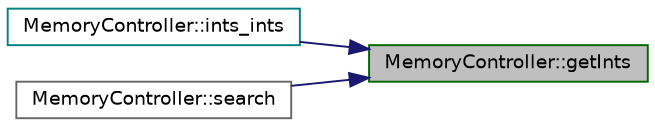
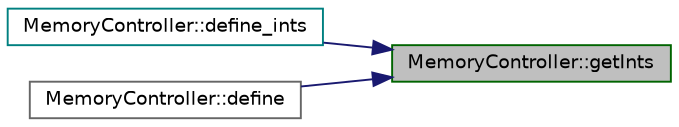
node "MemoryController::ints_ints": label "MemoryController::ints_ints" -> "MemoryController::define_ints"
node "MemoryController::search": label "MemoryController::search" -> "MemoryController::define"
